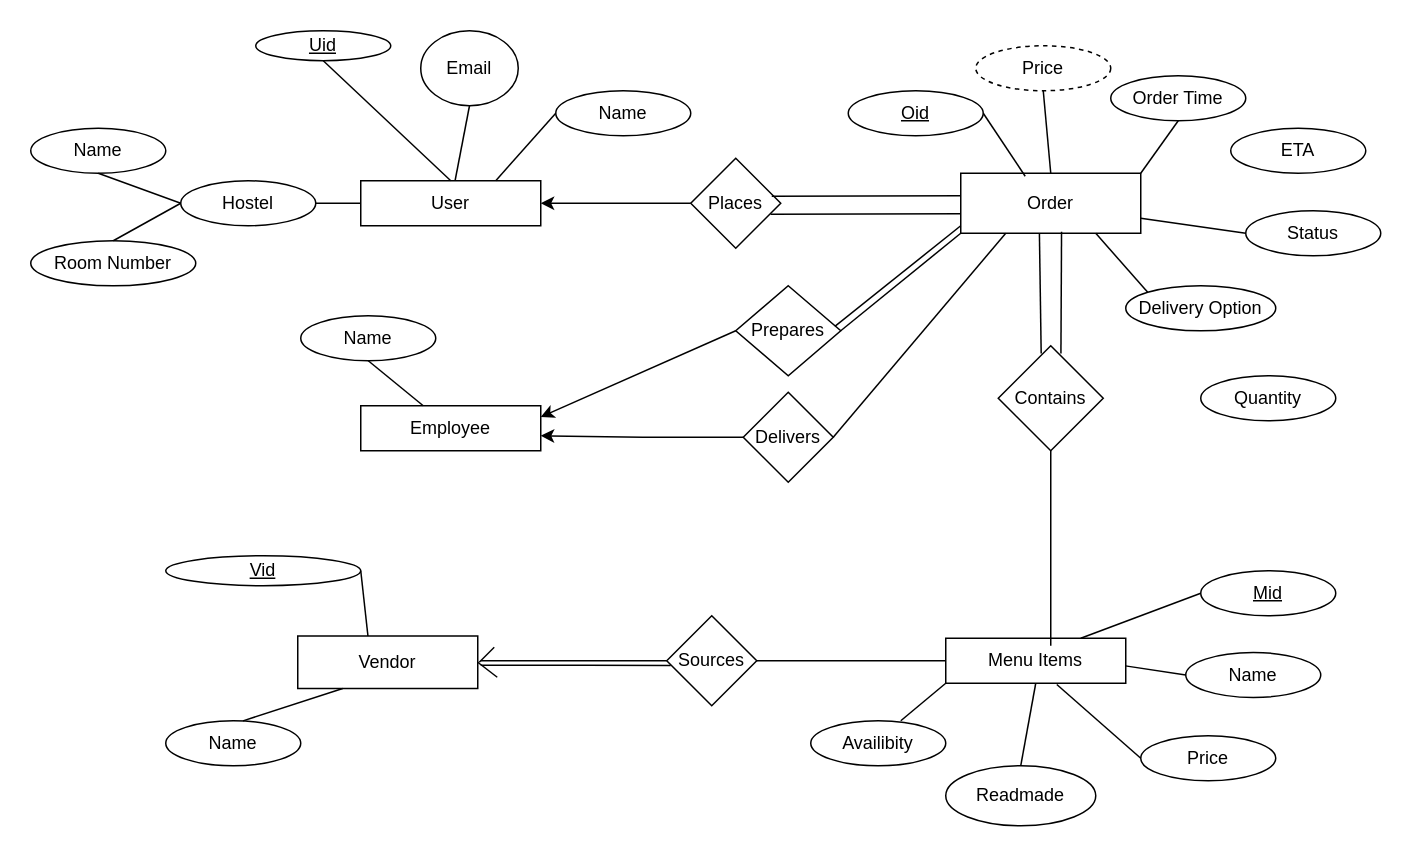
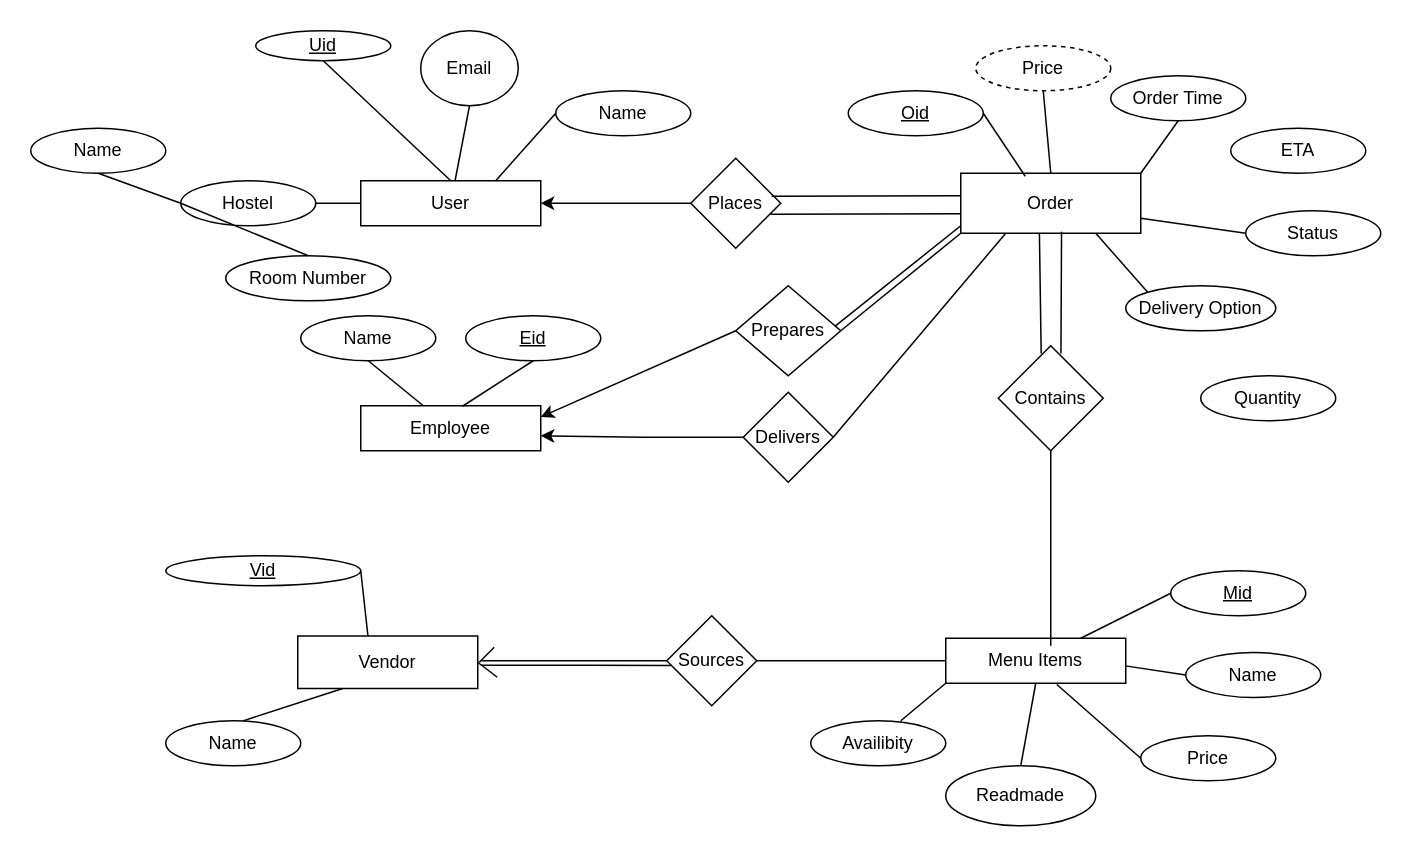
node "Room Number": moved (113, 263) -> (308, 278)
node "Eid": added
edge "Eid" -- "Employee": added
node "Mid": moved (1268, 593) -> (1238, 593)
